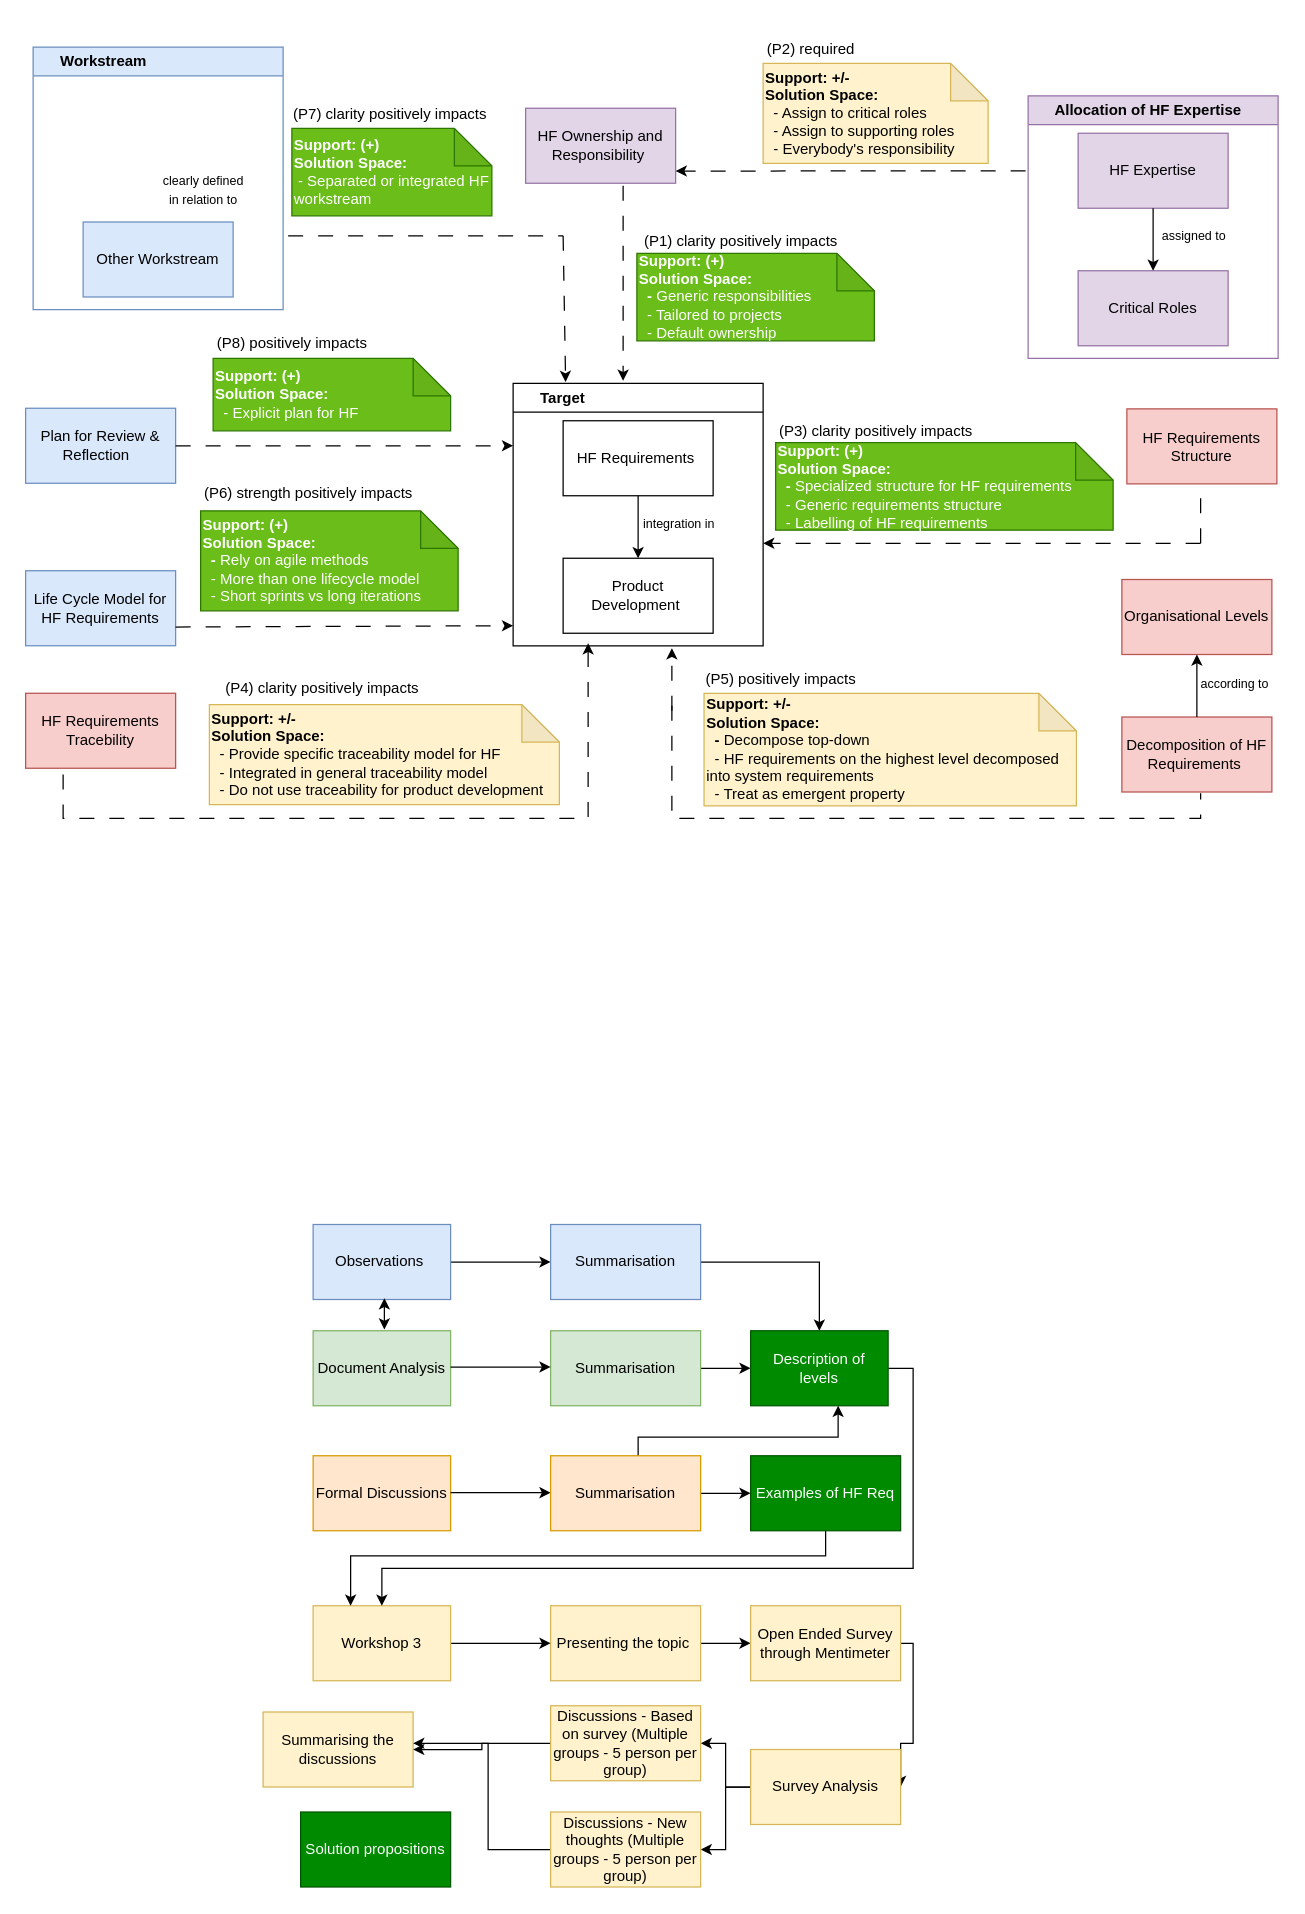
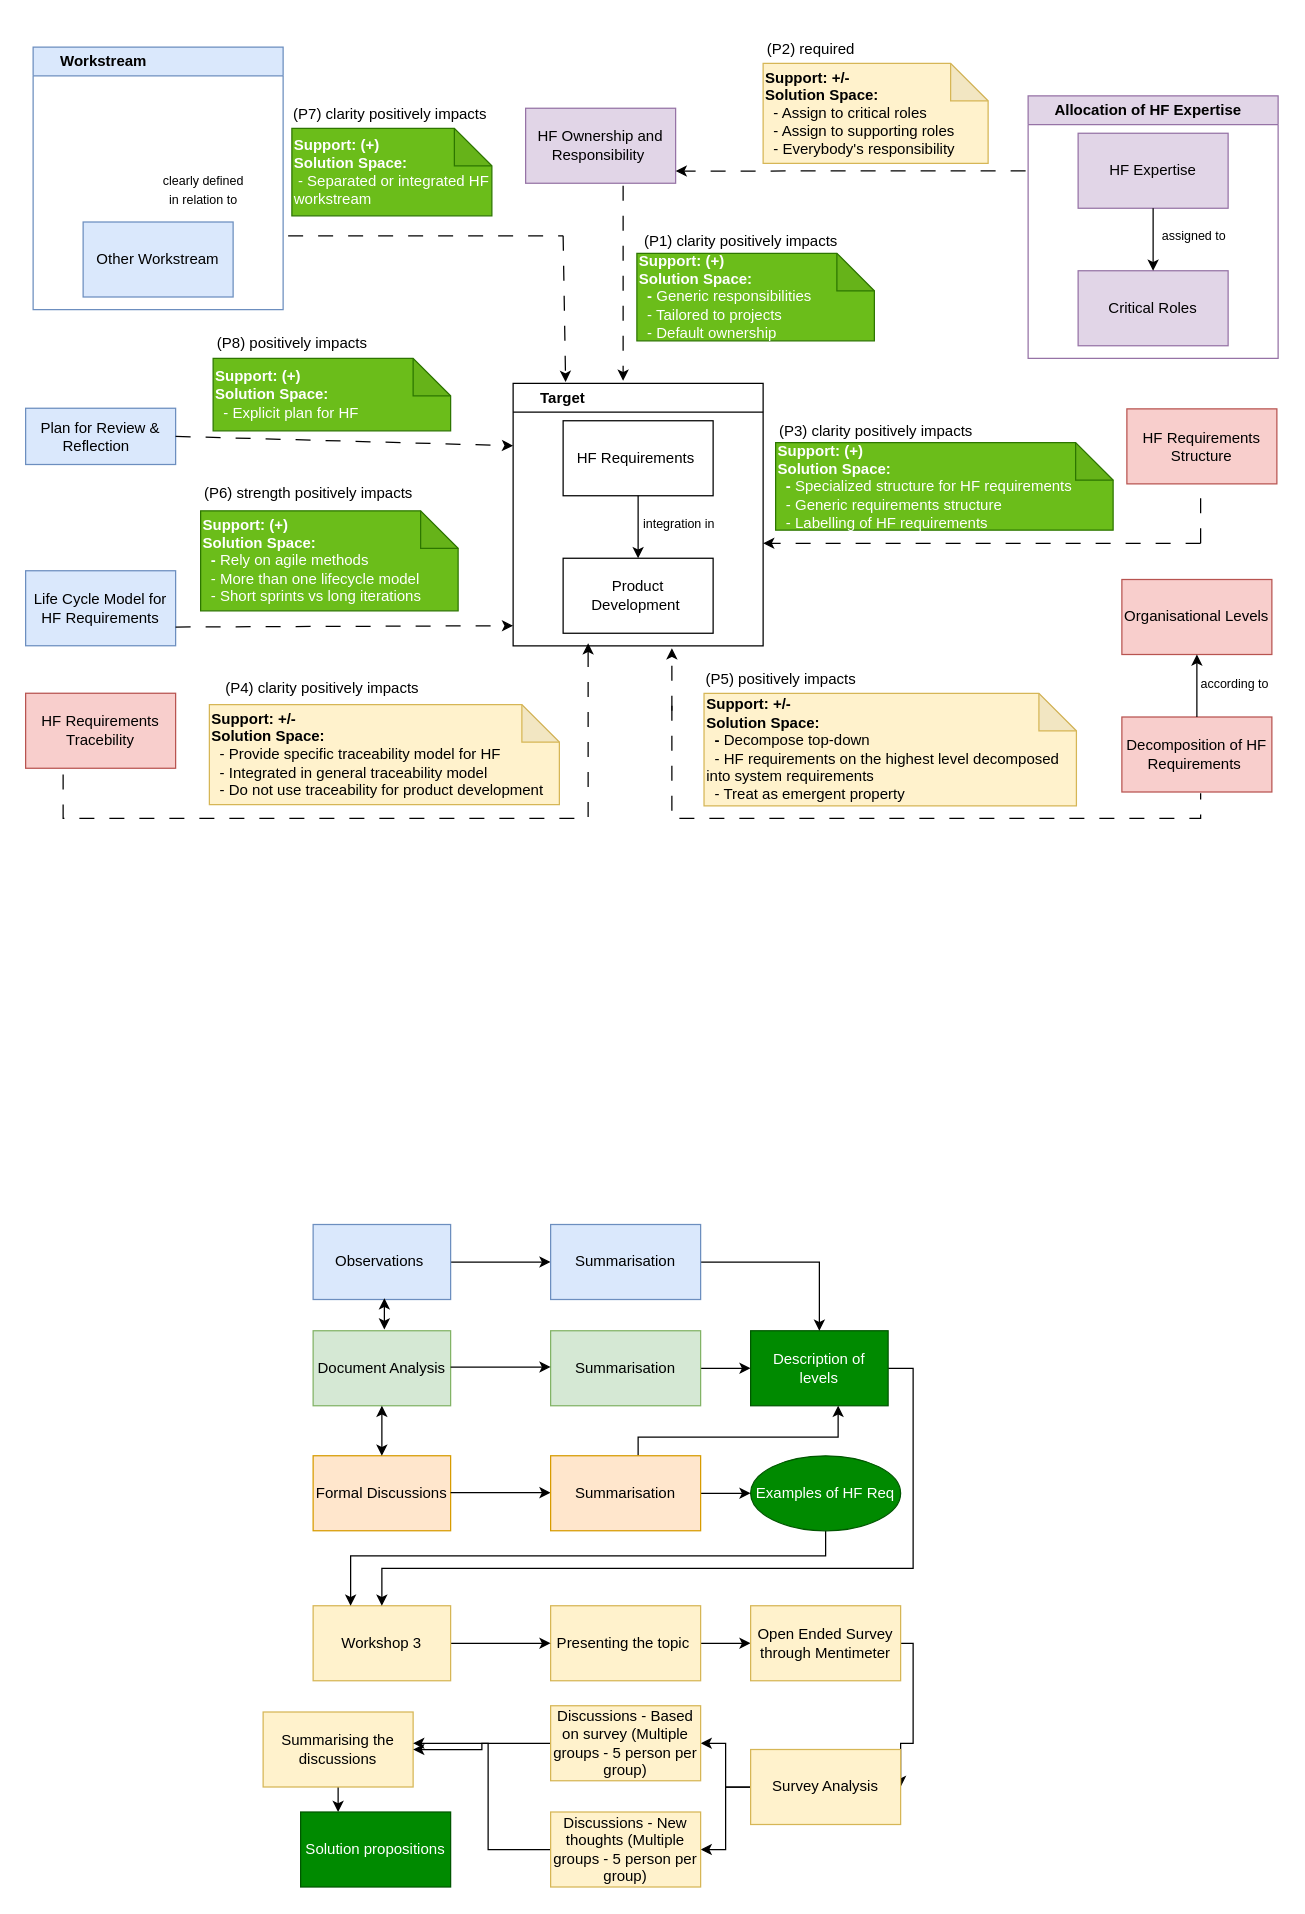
node "Plan for Review & Reflection": size 150x75 -> 150x56
edge "Document Analysis" -- "Formal Discussions": added
node "Examples of HF Req": shape rectangle -> ellipse
edge "Summarising the discussions" -> "Solution propositions": added
